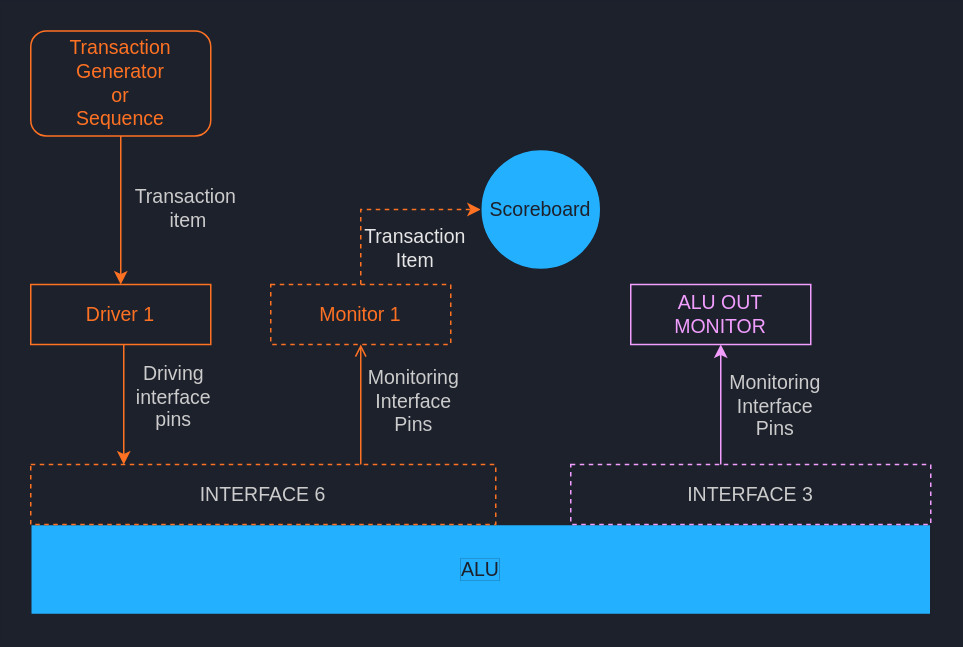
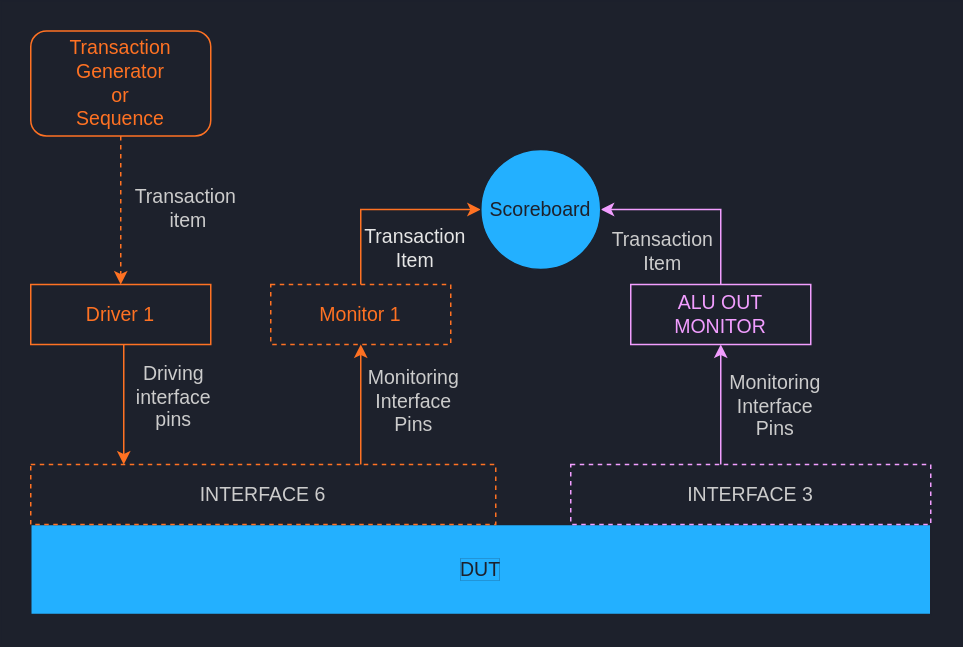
edge "Transaction Generator or Sequence" -> "Driver 1": style solid -> dashed
edge "Monitor 1" -> "Scoreboard": style dashed -> solid
edge "ALU OUTMONITOR" -> "Scoreboard": added, label "Transaction Item"
edge "INTERFACE 6" -> "Monitor 1": arrowhead open -> classic
node "ALU": label "ALU" -> "DUT"
